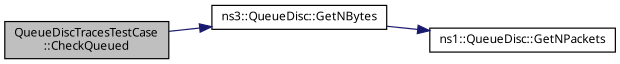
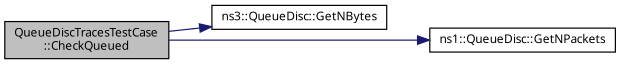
edge "ns3::QueueDisc::GetNBytes" -> "ns1::QueueDisc::GetNPackets": now "QueueDiscTracesTestCase ::CheckQueued" -> "ns1::QueueDisc::GetNPackets"
